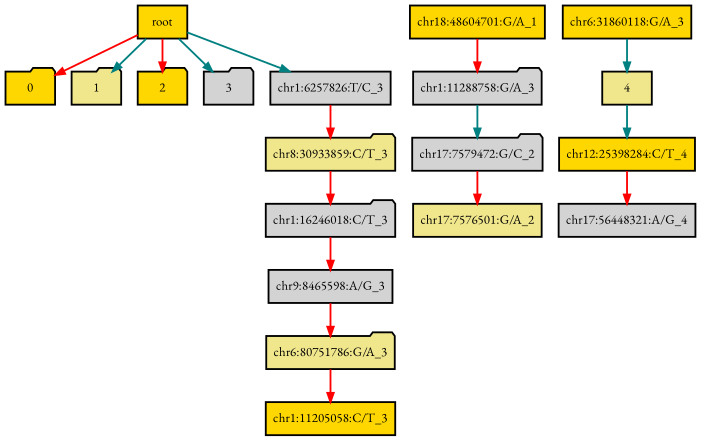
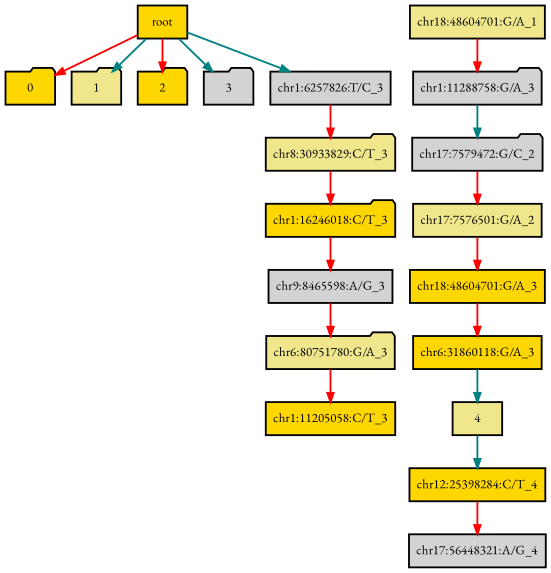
node "chr18:48604701:G/A_1": fillcolor gold -> khaki
node "chr8:30933859:C/T_3": label "chr8:30933859:C/T_3" -> "chr8:30933829:C/T_3"
node "chr1:16246018:C/T_3": fillcolor lightgrey -> gold
node "chr18:48604701:G/A_3": added
node "chr6:80751786:G/A_3": label "chr6:80751786:G/A_3" -> "chr6:80751780:G/A_3"
